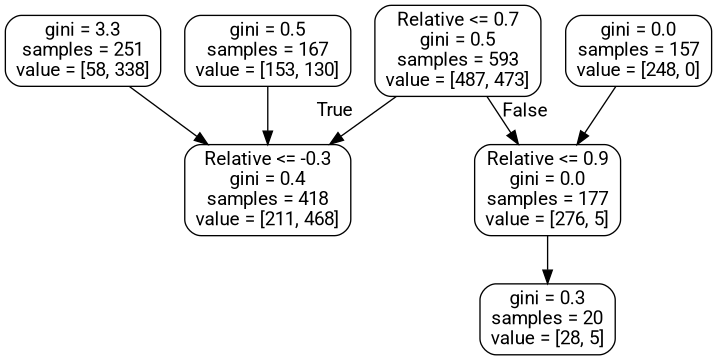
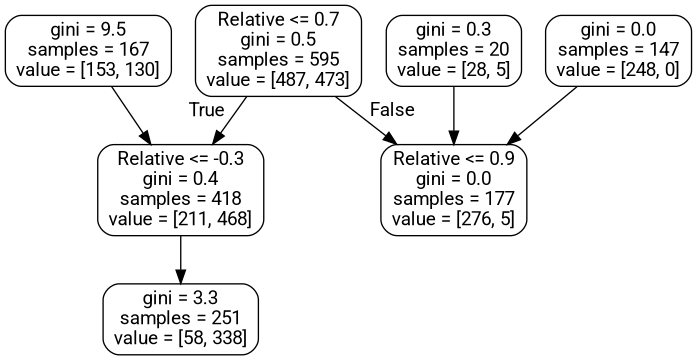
node "gini = 0.5 samples = 167 value = [153, 130]": label "gini = 0.5 samples = 167 value = [153, 130]" -> "gini = 9.5 samples = 167 value = [153, 130]"
node "Relative <= 0.7 gini = 0.5 samples = 593 value = [487, 473]": label "Relative <= 0.7 gini = 0.5 samples = 593 value = [487, 473]" -> "Relative <= 0.7 gini = 0.5 samples = 595 value = [487, 473]"
node "gini = 0.0 samples = 157 value = [248, 0]": label "gini = 0.0 samples = 157 value = [248, 0]" -> "gini = 0.0 samples = 147 value = [248, 0]"
edge "gini = 3.3 samples = 251 value = [58, 338]" -> "Relative <= -0.3 gini = 0.4 samples = 418 value = [211, 468]": reversed
edge "Relative <= 0.9 gini = 0.0 samples = 177 value = [276, 5]" -> "gini = 0.3 samples = 20 value = [28, 5]": reversed
